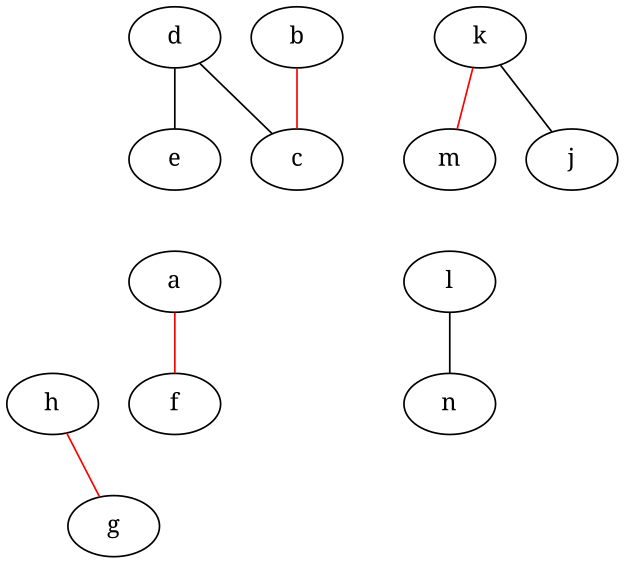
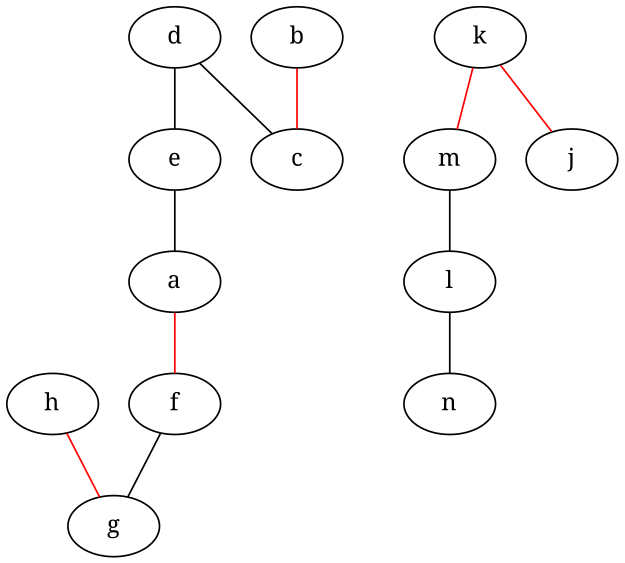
edge "k" -- "j": color black -> red
edge "e" -- "a": added
edge "m" -- "l": added
edge "f" -- "g": added
